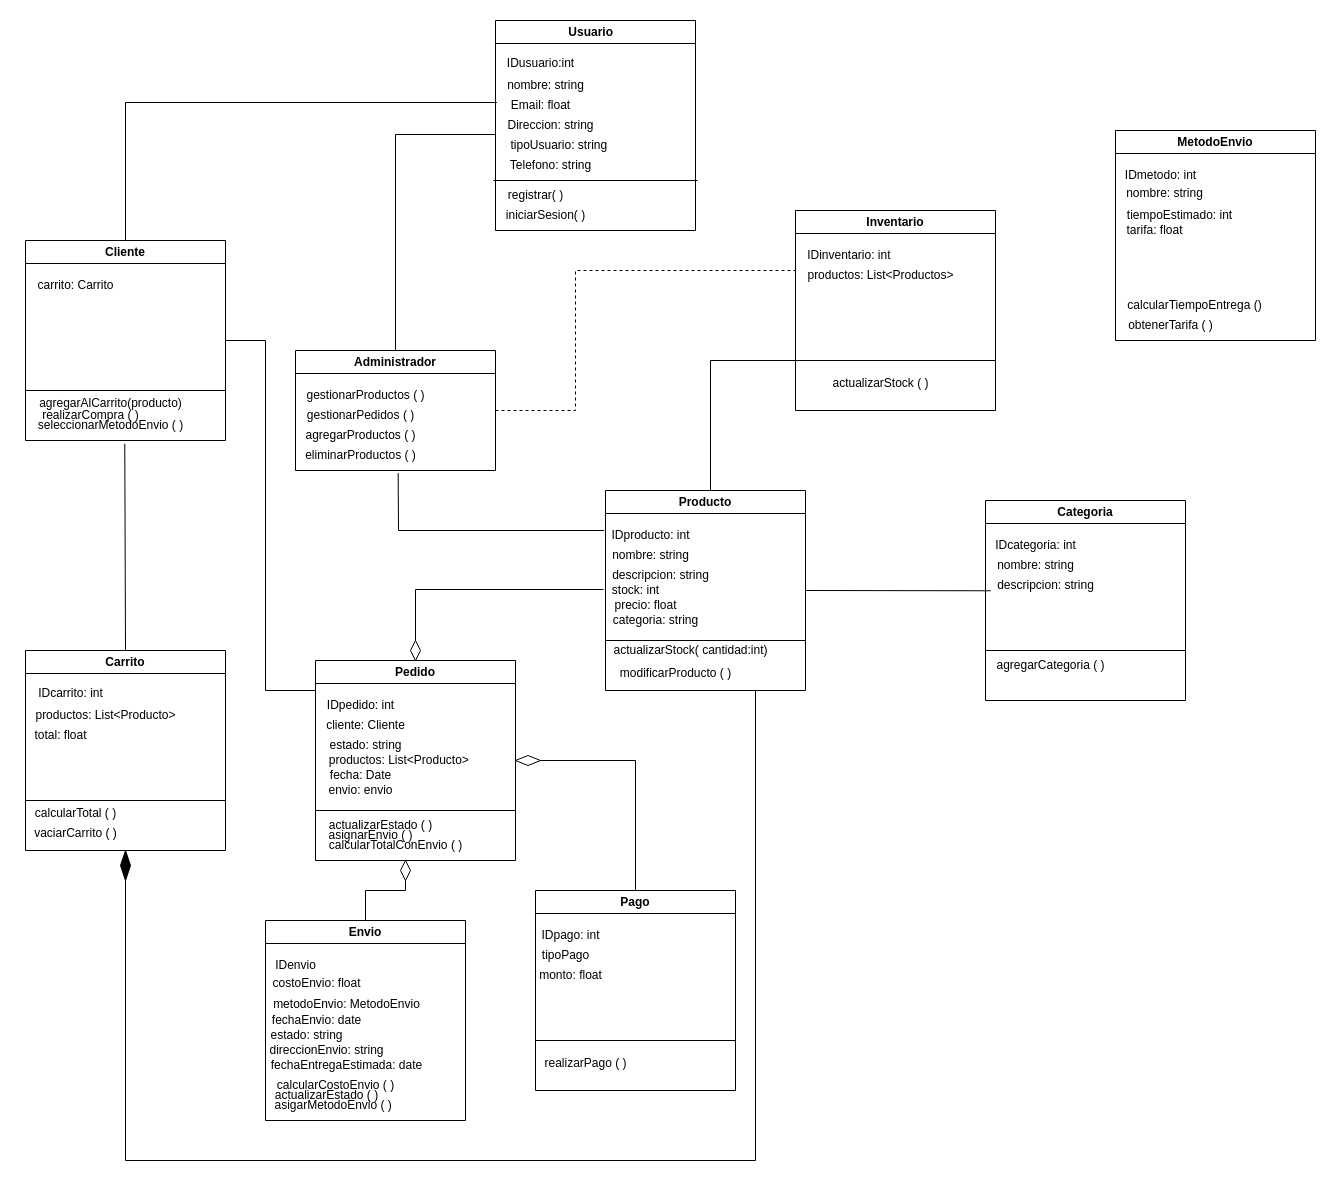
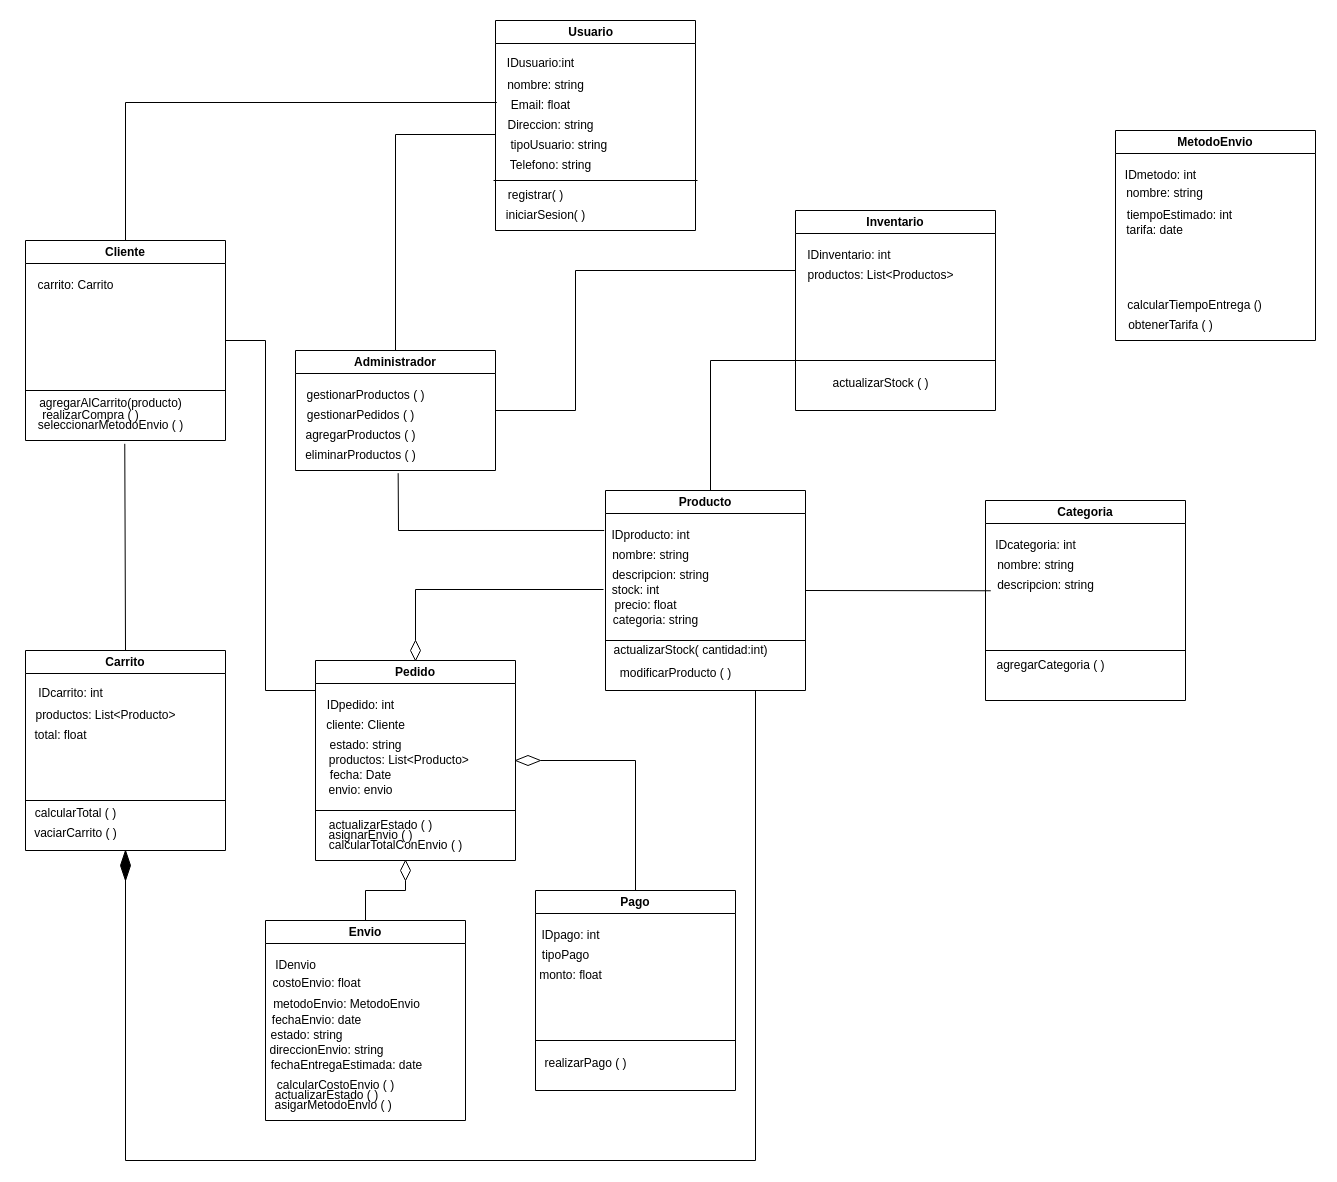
node "tarifa: float": label "tarifa: float" -> "tarifa: date"
edge "IDinventario: int" -- "Administrador": style dashed -> solid
